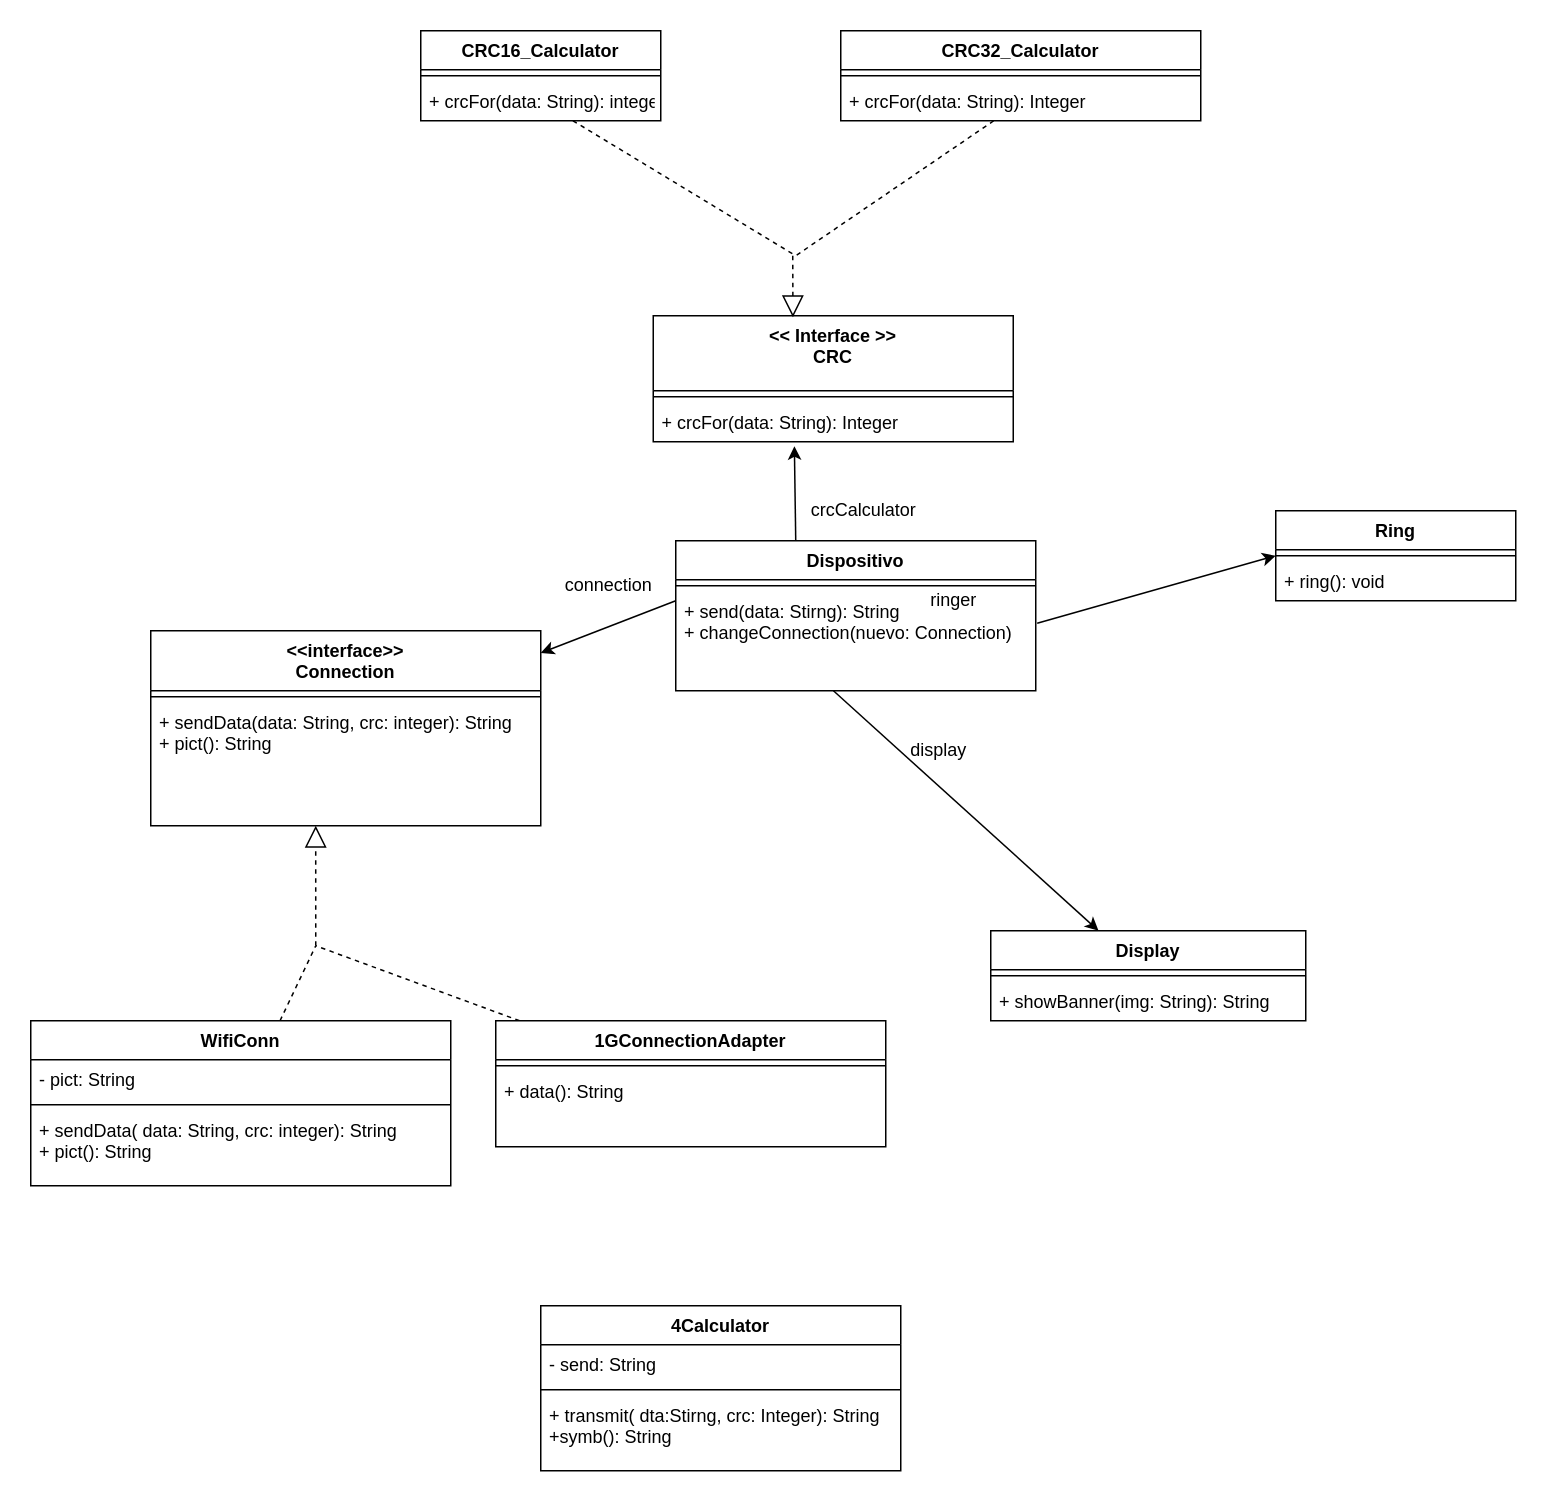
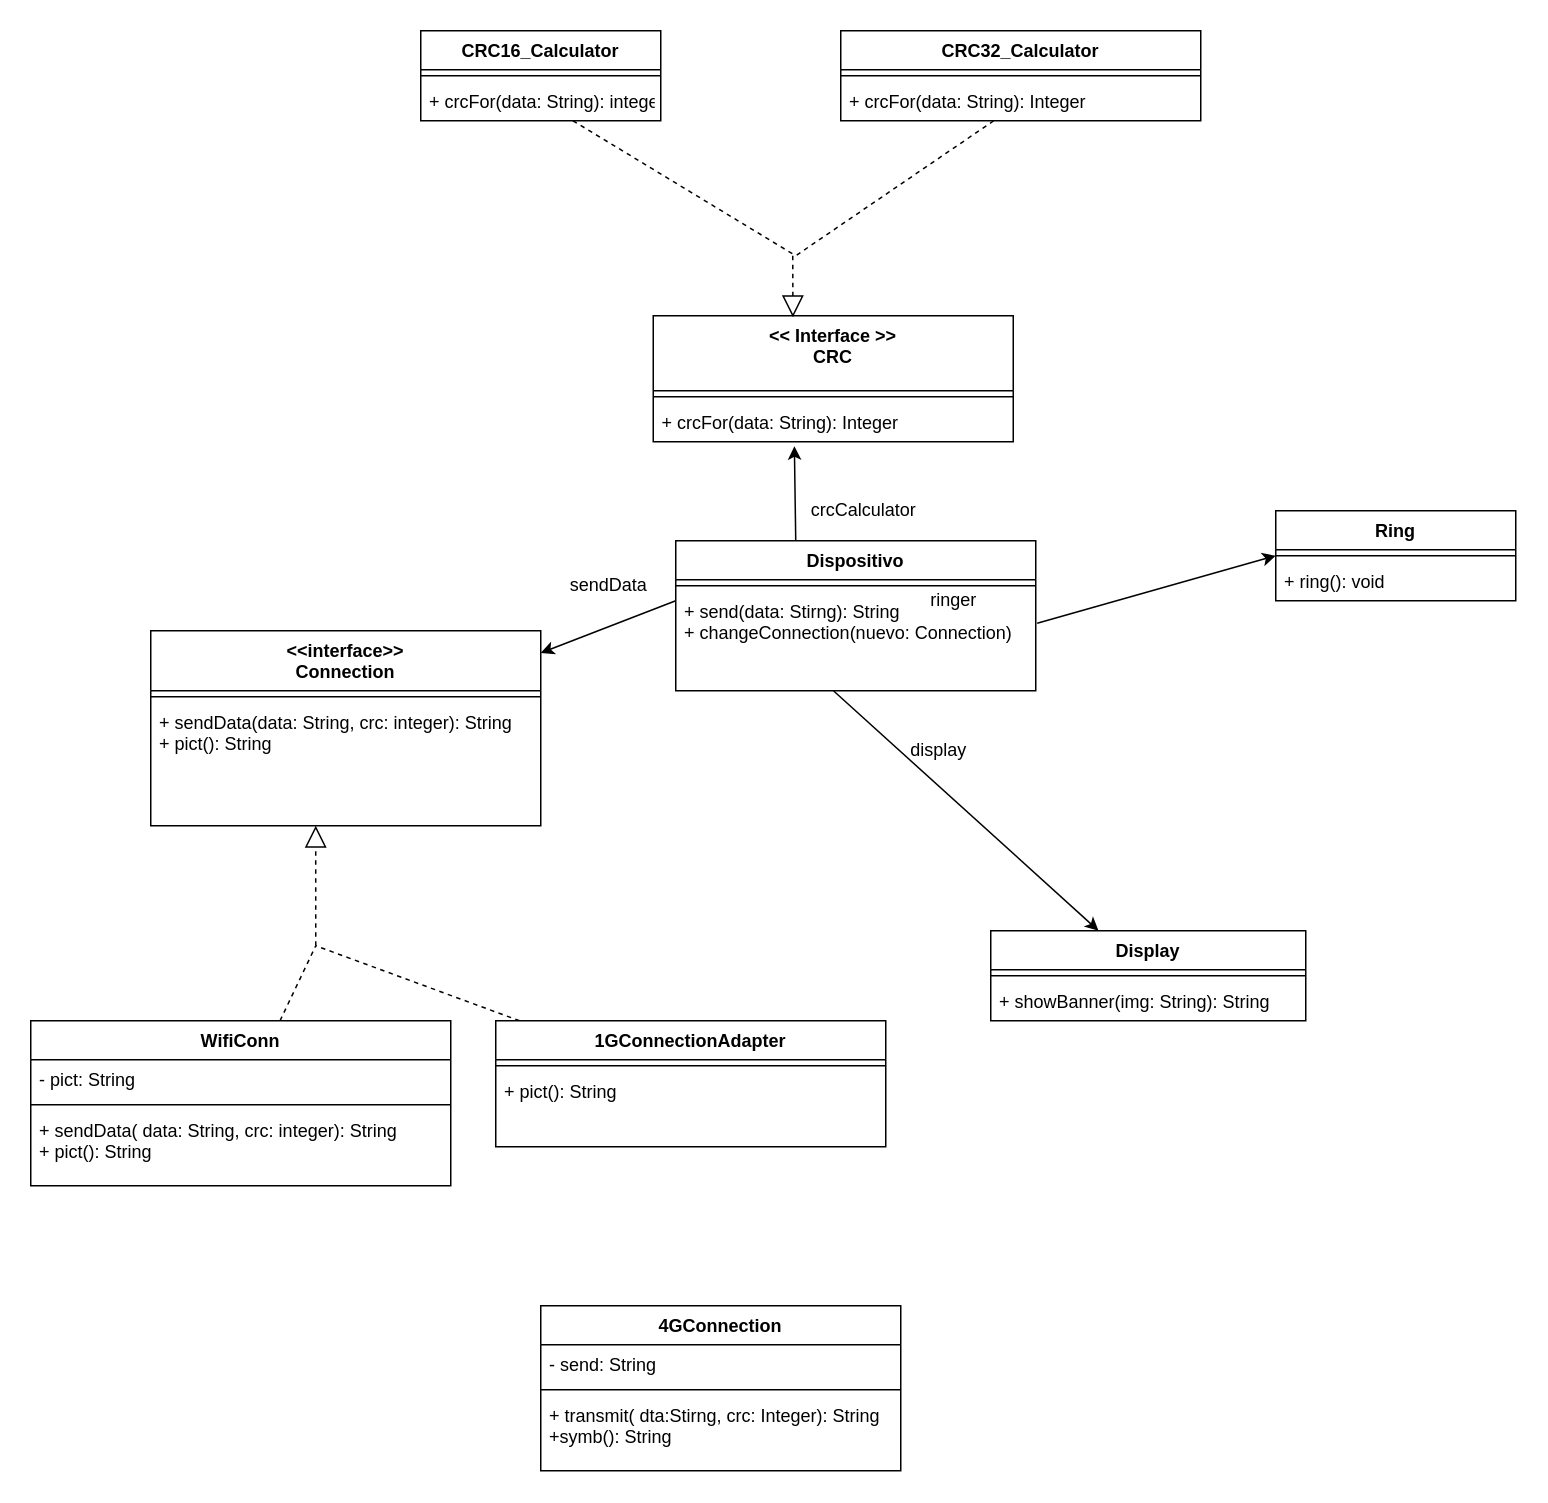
node "connection": label "connection" -> "sendData"
node "+ data(): String": label "+ data(): String" -> "+ pict(): String"
node "4Calculator": label "4Calculator" -> "4GConnection"
